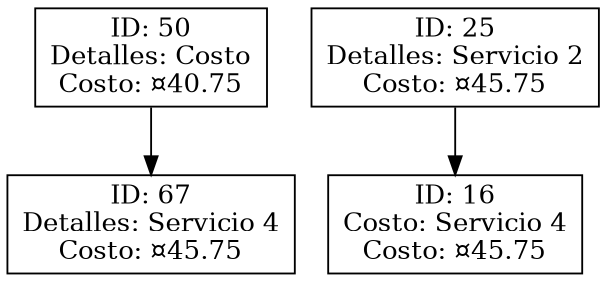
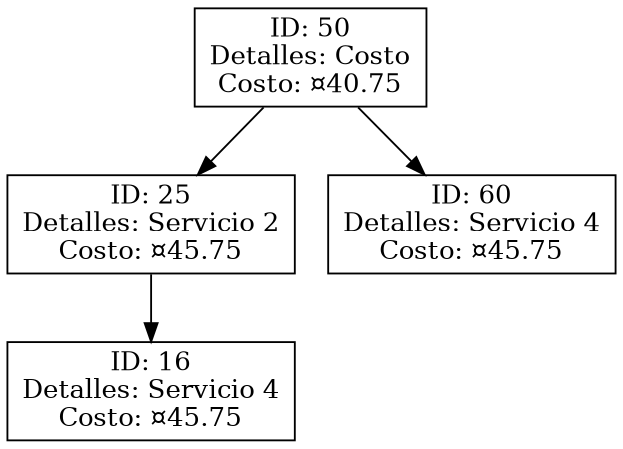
edge "ID: 50 Detalles: Costo Costo: ¤40.75" -> "ID: 25 Detalles: Servicio 2 Costo: ¤45.75": added
node "ID: 67 Detalles: Servicio 4 Costo: ¤45.75": label "ID: 67 Detalles: Servicio 4 Costo: ¤45.75" -> "ID: 60 Detalles: Servicio 4 Costo: ¤45.75"
node "ID: 16 Costo: Servicio 4 Costo: ¤45.75": label "ID: 16 Costo: Servicio 4 Costo: ¤45.75" -> "ID: 16 Detalles: Servicio 4 Costo: ¤45.75"
